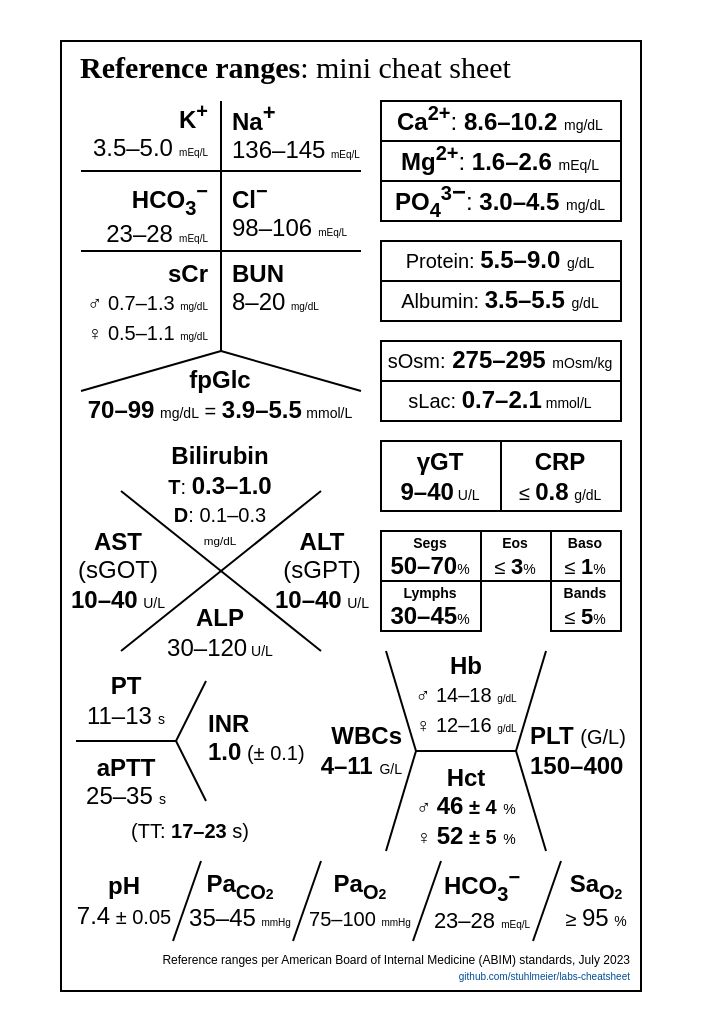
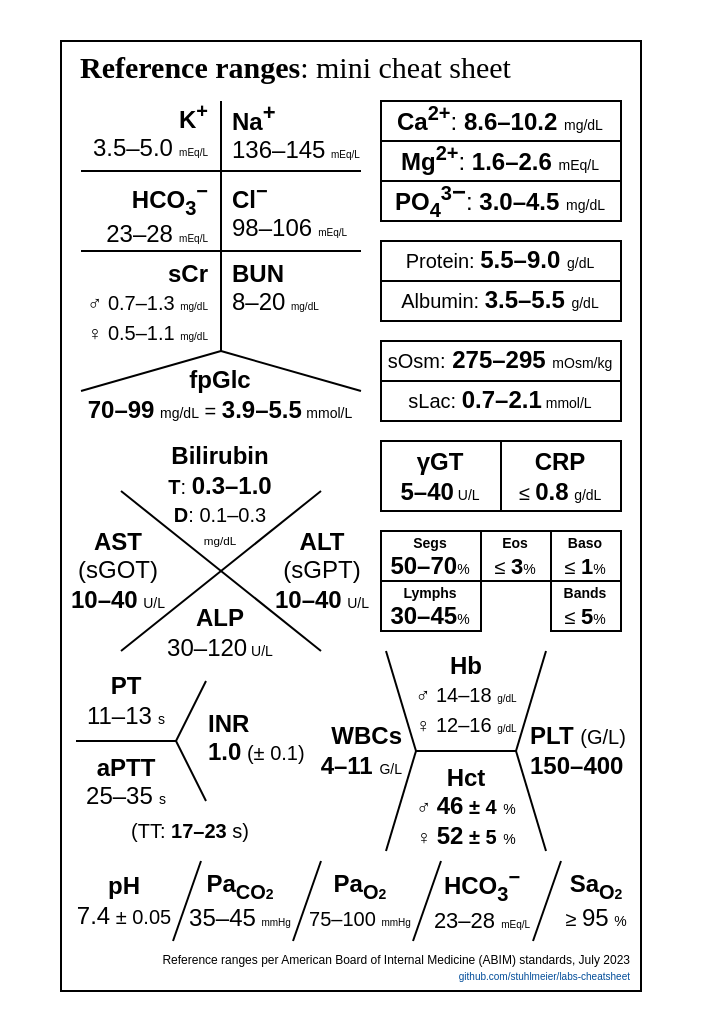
node "γGT 9–40 U/L": label "γGT 9–40 U/L" -> "γGT 5–40 U/L"
